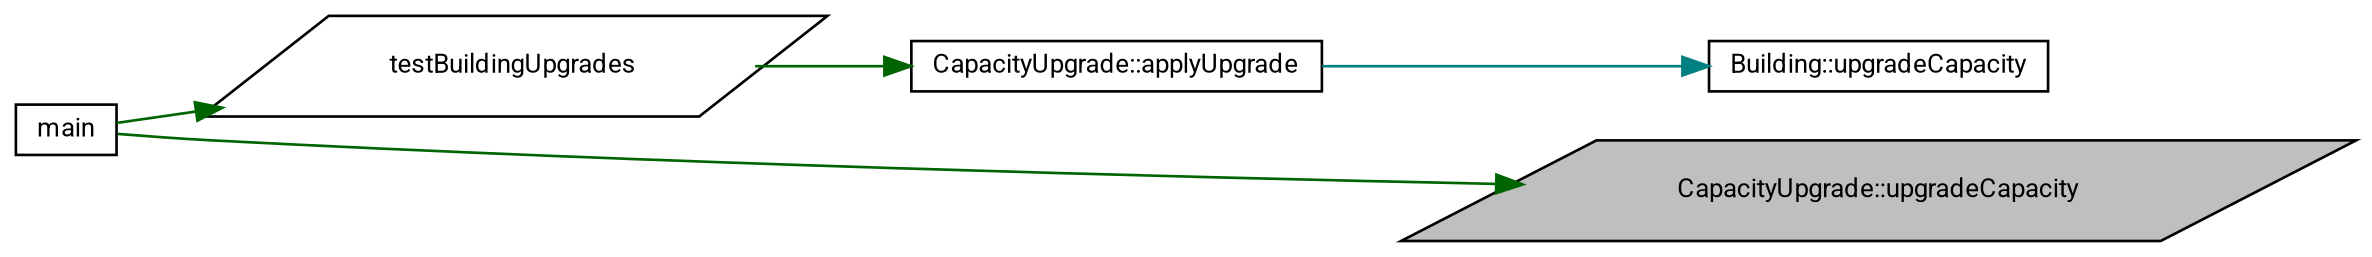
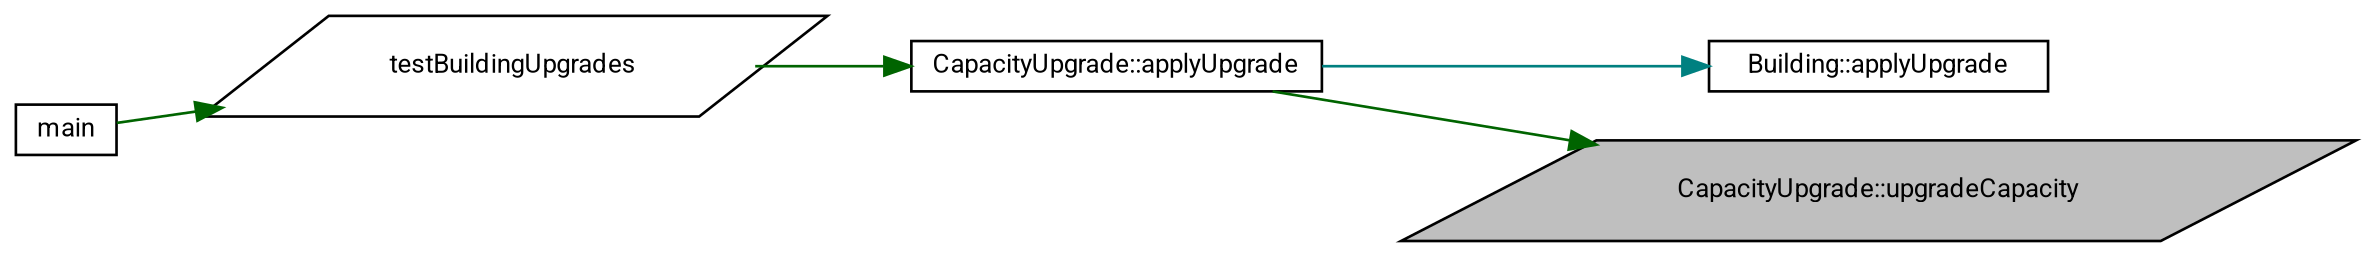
node "Building::upgradeCapacity": label "Building::upgradeCapacity" -> "Building::applyUpgrade"
edge "main" -> "CapacityUpgrade::upgradeCapacity": now "CapacityUpgrade::applyUpgrade" -> "CapacityUpgrade::upgradeCapacity"
